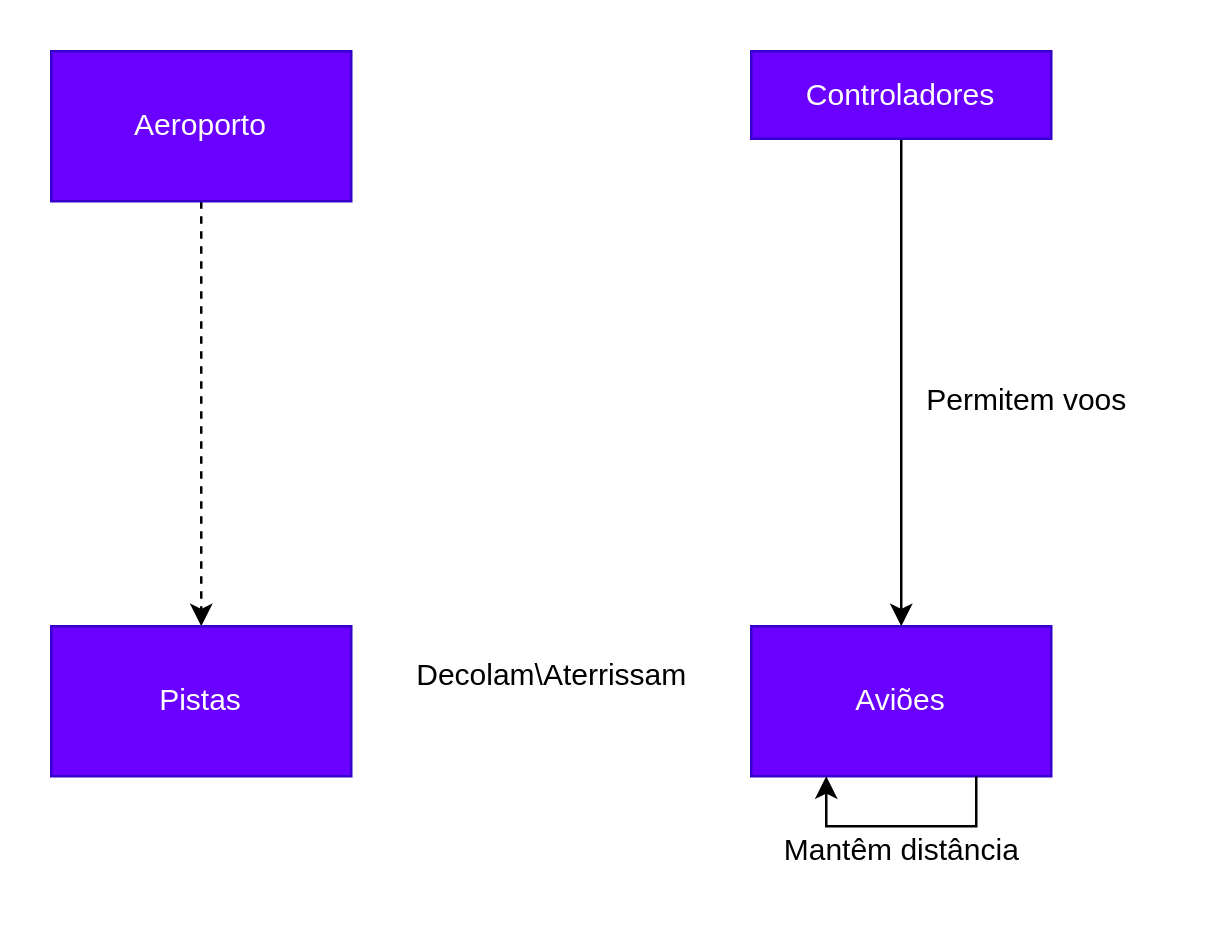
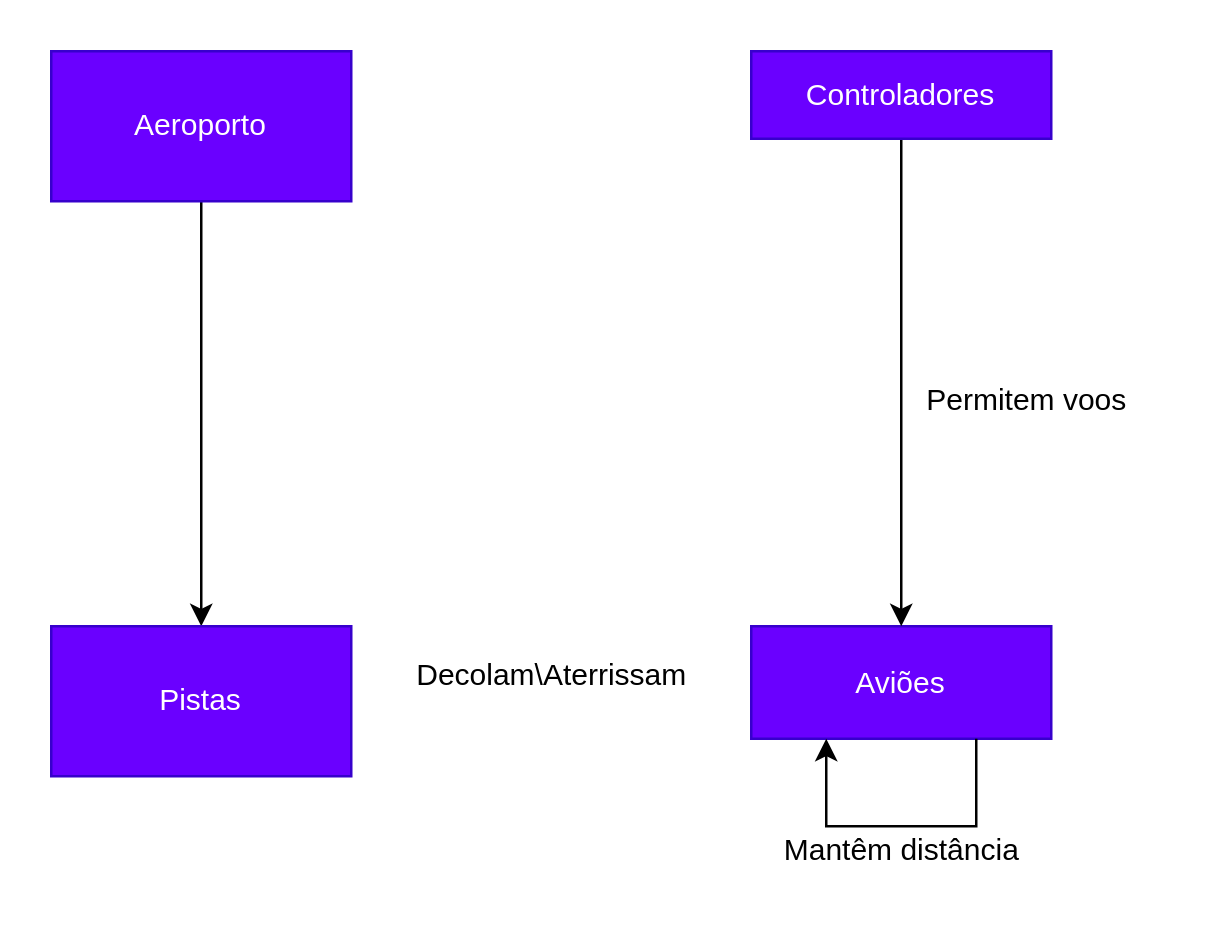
edge "Aeroporto" -> "Pistas": style dashed -> solid
node "Aviões": size 300x150 -> 300x113
